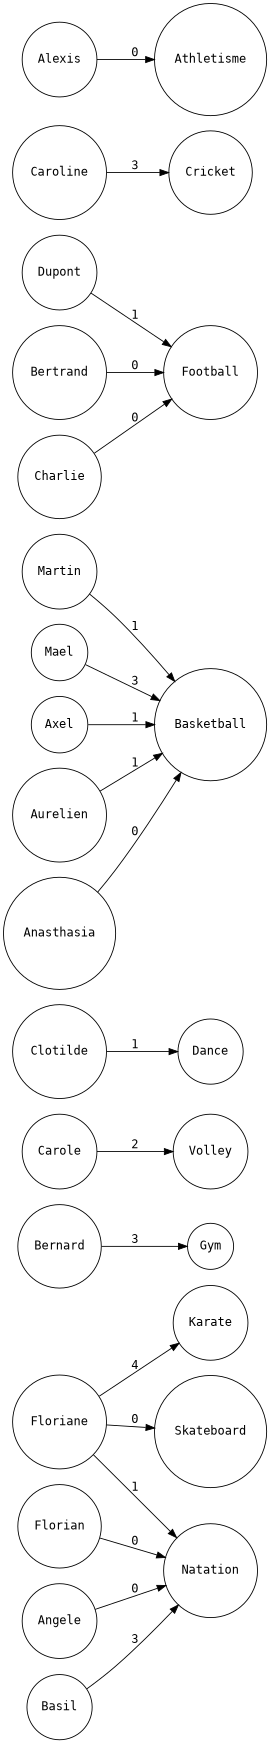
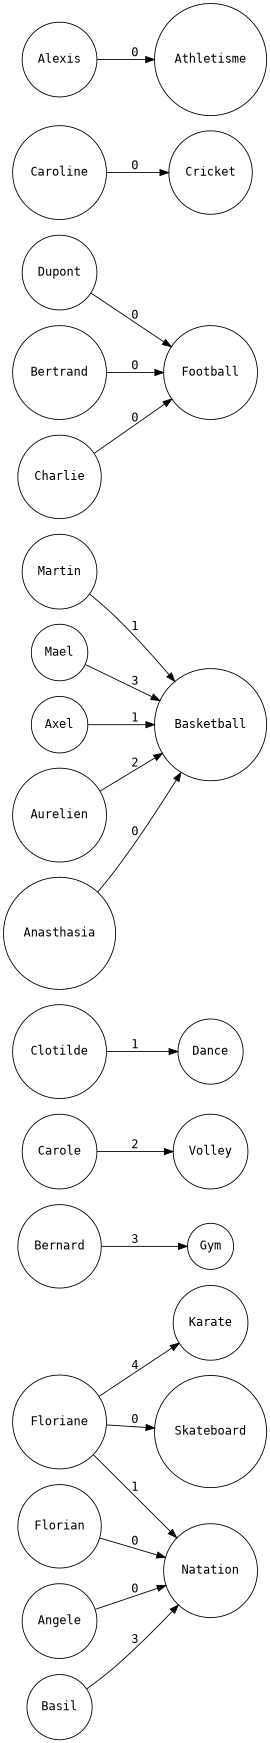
edge "Caroline" -> "Cricket": label "3" -> "0"
edge "Dupont" -> "Football": label "1" -> "0"
edge "Aurelien" -> "Basketball": label "1" -> "2"
